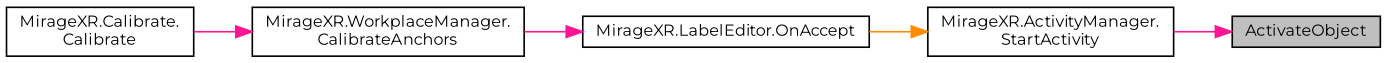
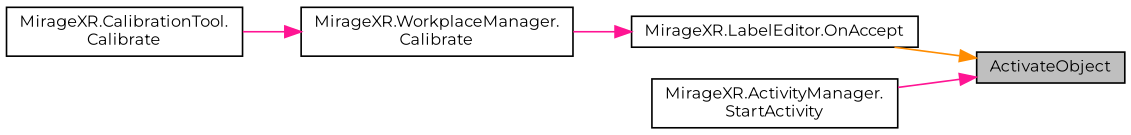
node "MirageXR.Calibrate. Calibrate": label "MirageXR.Calibrate. Calibrate" -> "MirageXR.CalibrationTool. Calibrate"
node "MirageXR.WorkplaceManager. CalibrateAnchors": label "MirageXR.WorkplaceManager. CalibrateAnchors" -> "MirageXR.WorkplaceManager. Calibrate"
edge "MirageXR.LabelEditor.OnAccept" -> "MirageXR.ActivityManager. StartActivity": now "MirageXR.LabelEditor.OnAccept" -> "ActivateObject"
